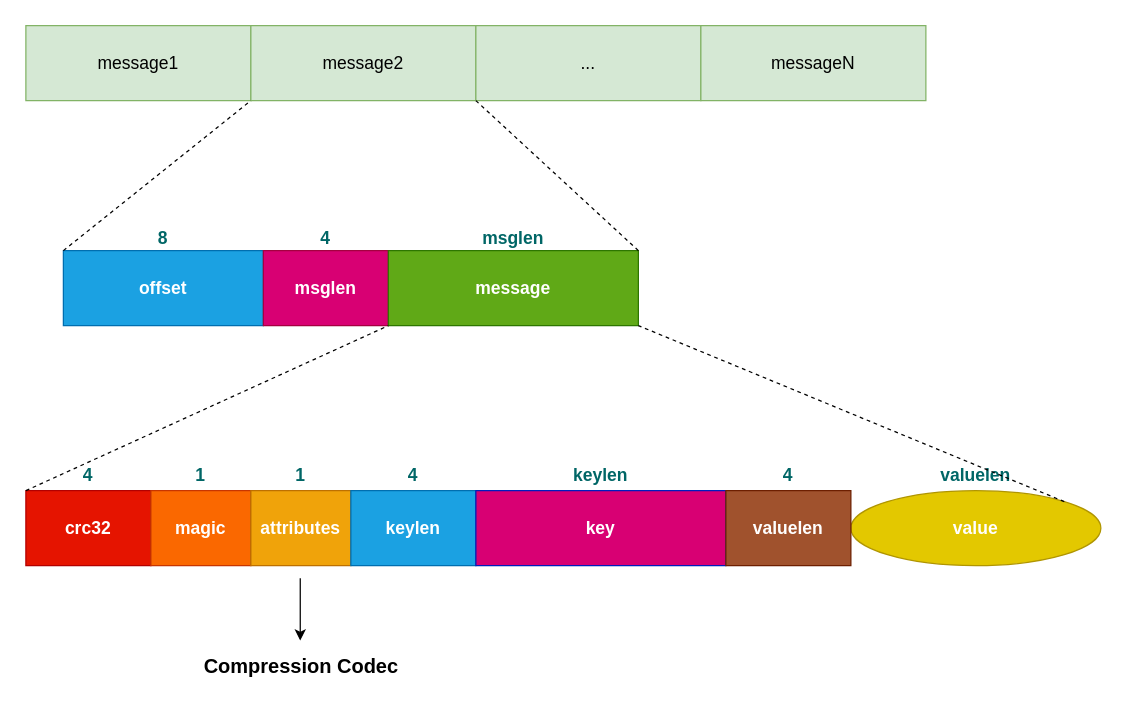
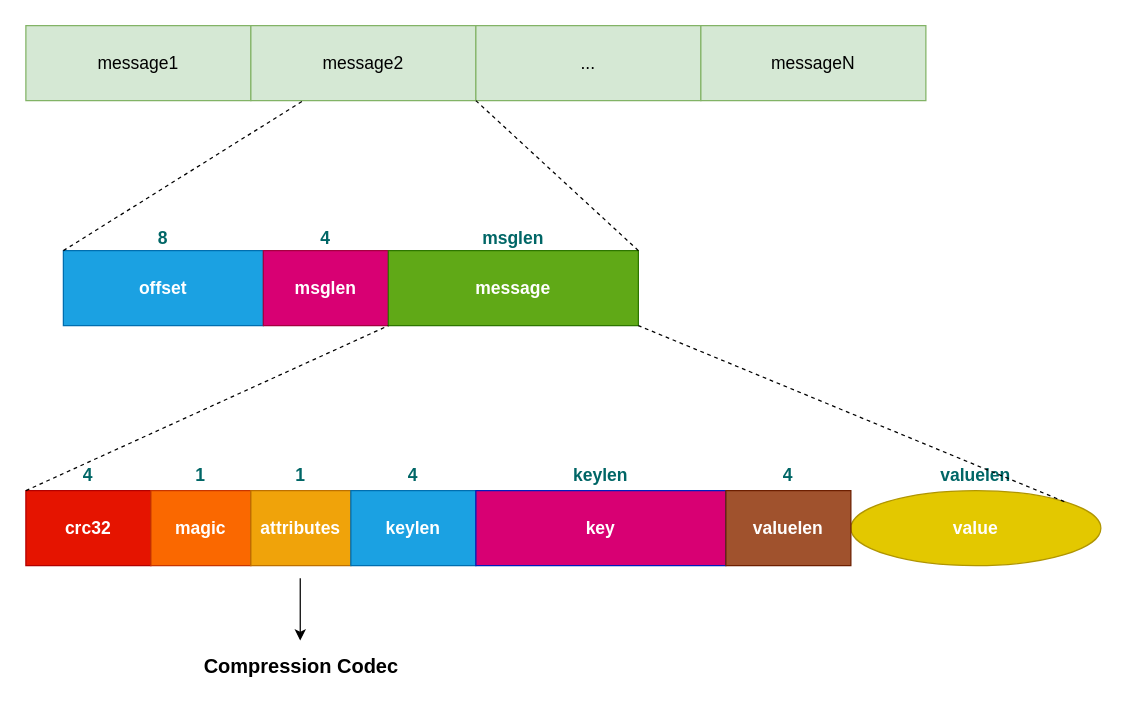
edge "message1" -- "offset": now "message2" -- "offset"
